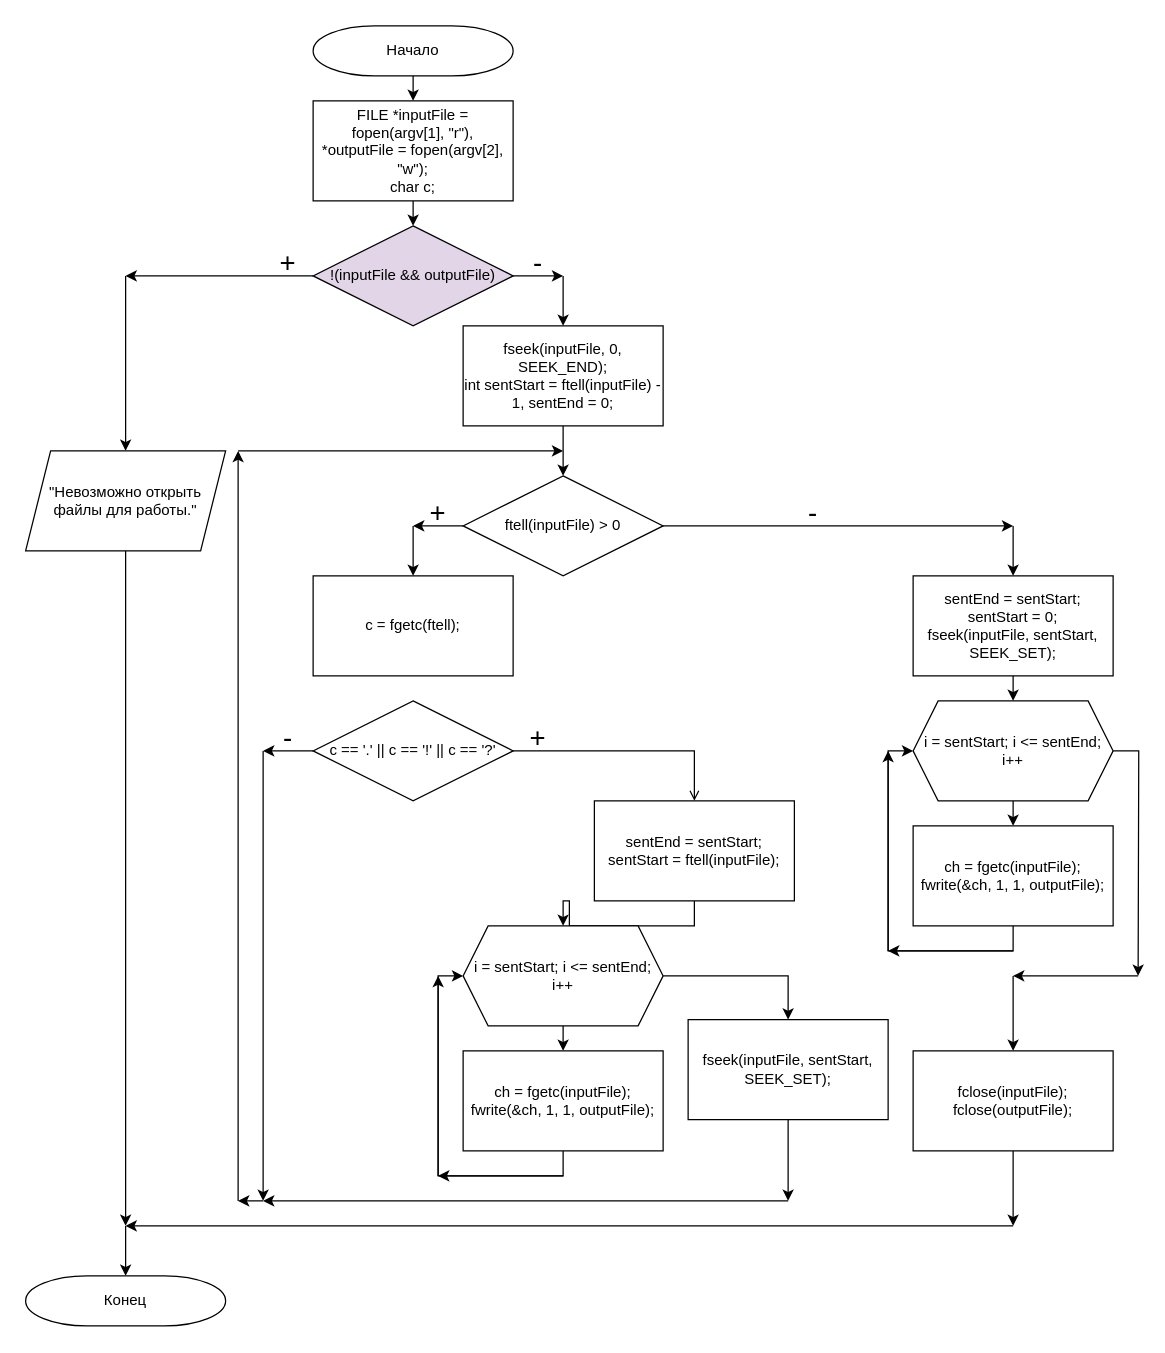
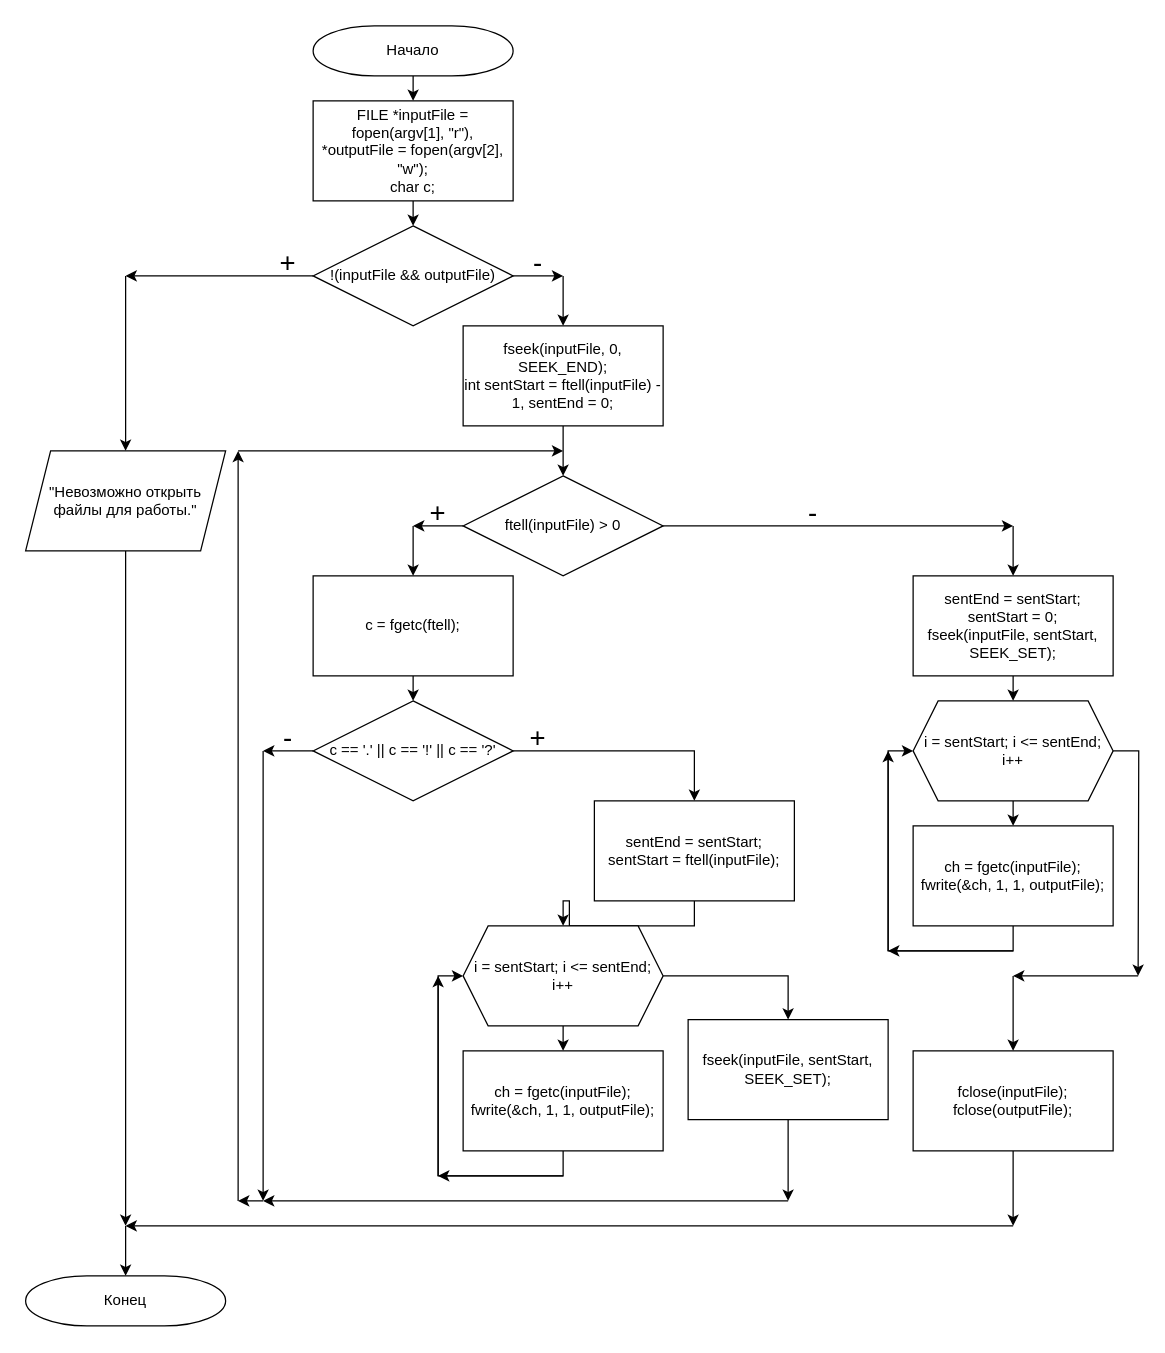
node "!(inputFile && outputFile)": fillcolor #e1d5e7 -> #ffffff
edge "c = fgetc(ftell);" -> "c == '.' || c == '!' || c == '?'": added
edge "c == '.' || c == '!' || c == '?'" -> "sentEnd = sentStart; sentStart = ftell(inputFile);": arrowhead open -> classic
